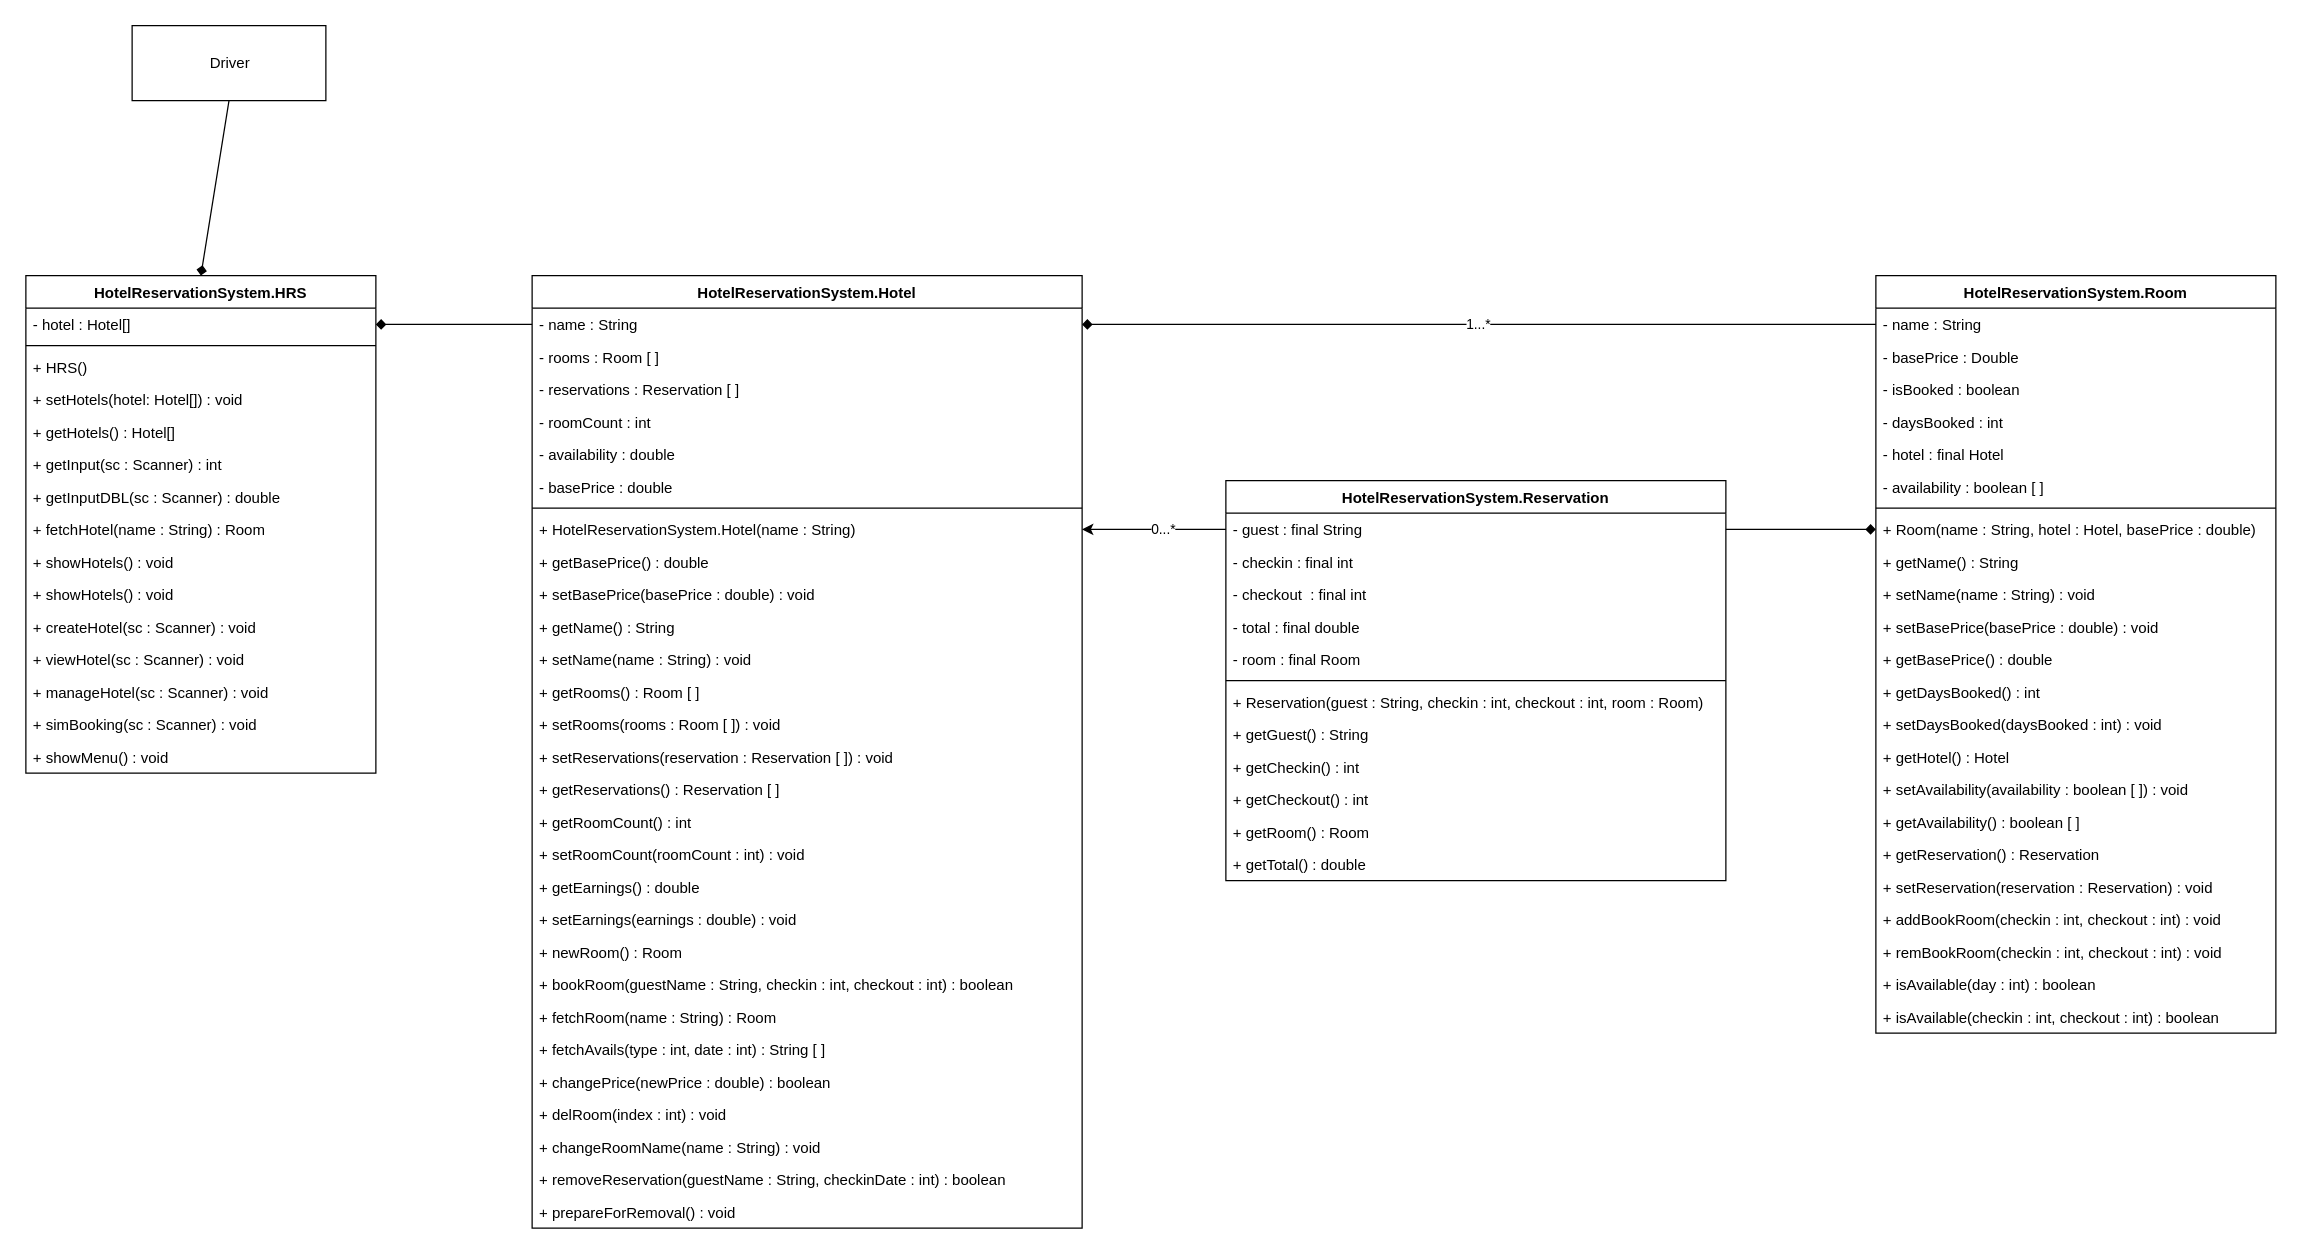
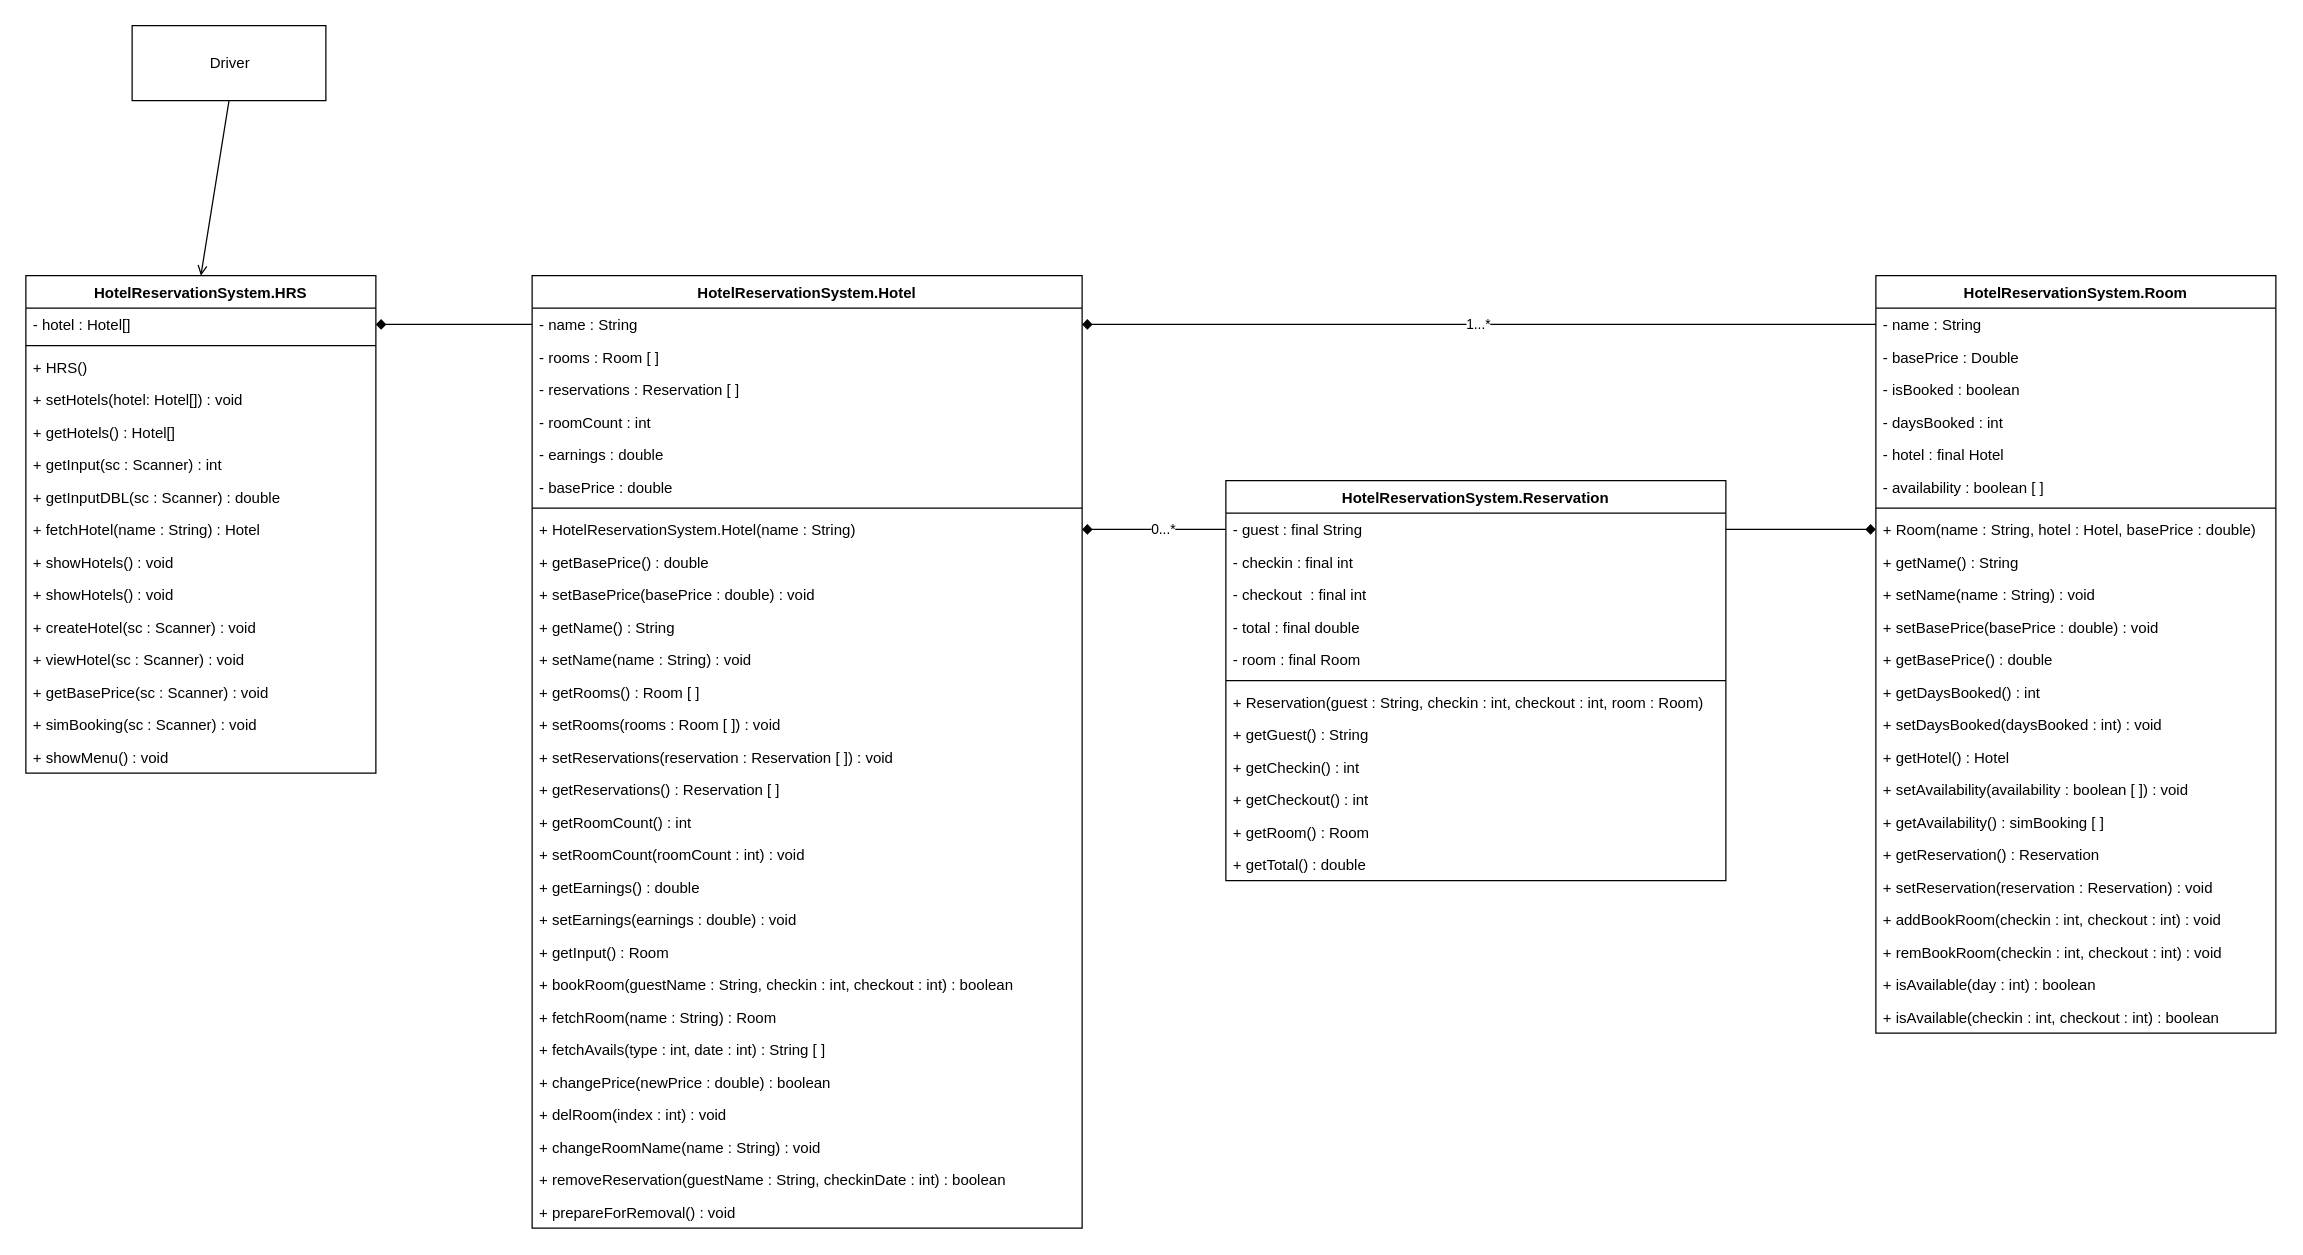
edge "Driver" -> "HotelReservationSystem.HRS": arrowhead diamond -> open
node "- availability : double": label "- availability : double" -> "- earnings : double"
edge "- guest : final String" -> "+ HotelReservationSystem.Hotel(name : String)": arrowhead classic -> diamond
node "+ fetchHotel(name : String) : Room": label "+ fetchHotel(name : String) : Room" -> "+ fetchHotel(name : String) : Hotel"
node "+ manageHotel(sc : Scanner) : void": label "+ manageHotel(sc : Scanner) : void" -> "+ getBasePrice(sc : Scanner) : void"
node "+ getAvailability() : boolean [ ]": label "+ getAvailability() : boolean [ ]" -> "+ getAvailability() : simBooking [ ]"
node "+ newRoom() : Room": label "+ newRoom() : Room" -> "+ getInput() : Room"
